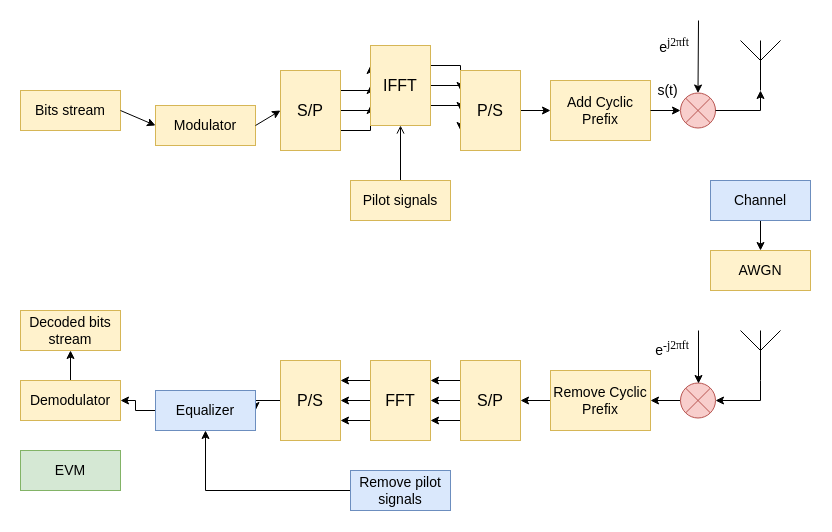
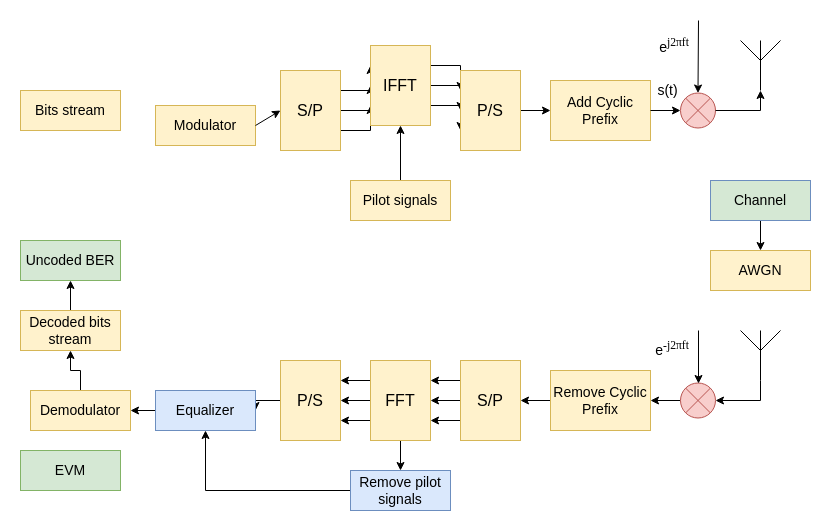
edge "Bits stream" -> "Modulator": removed
edge "Pilot signals" -> "IFFT": arrowhead open -> classic
node "Channel": fillcolor #dae8fc -> #d5e8d4
node "Uncoded BER": added
edge "Decoded bits stream" -> "Uncoded BER": added
node "Demodulator": moved (71, 401) -> (81, 411)
edge "FFT" -> "Remove pilot signals": added
